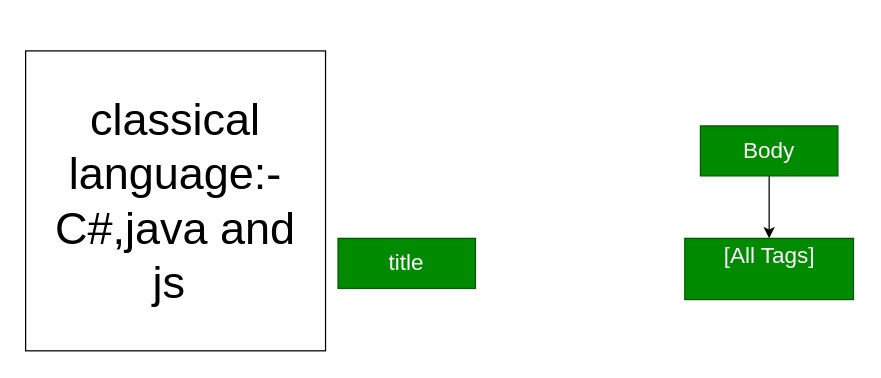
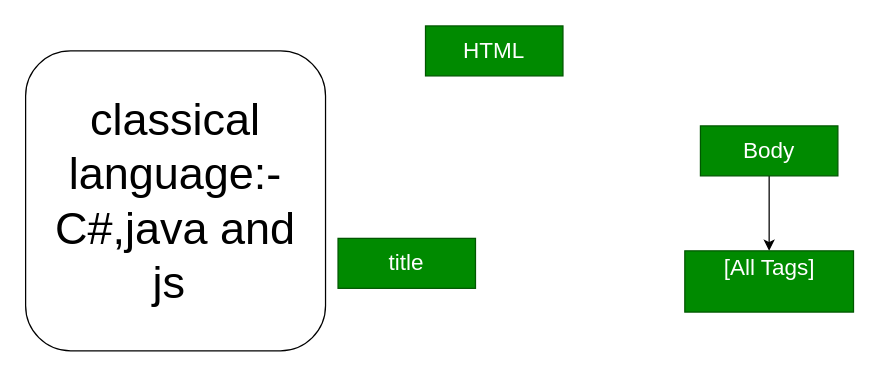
node "HTML": added
node "classical language:- C#,java and js": shape rectangle -> rounded rectangle
node "[All Tags]": moved (769, 269) -> (769, 281)
